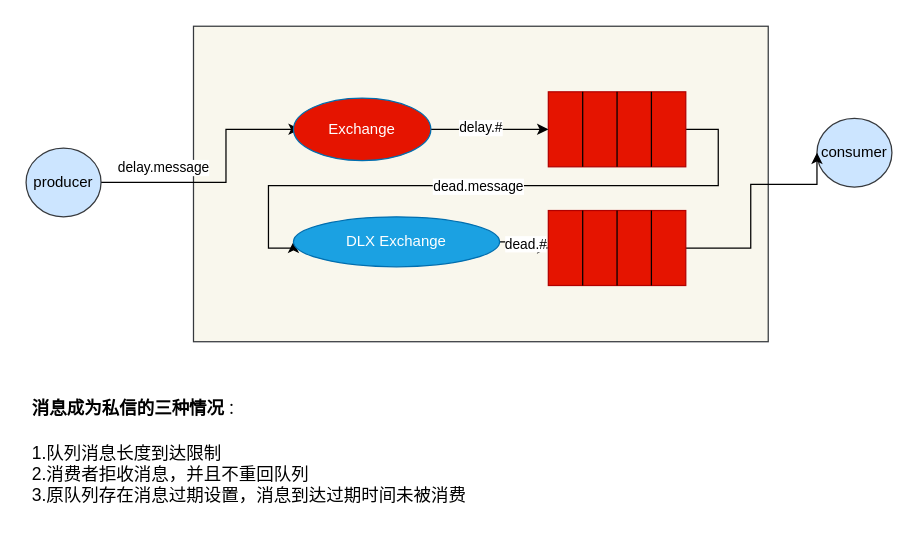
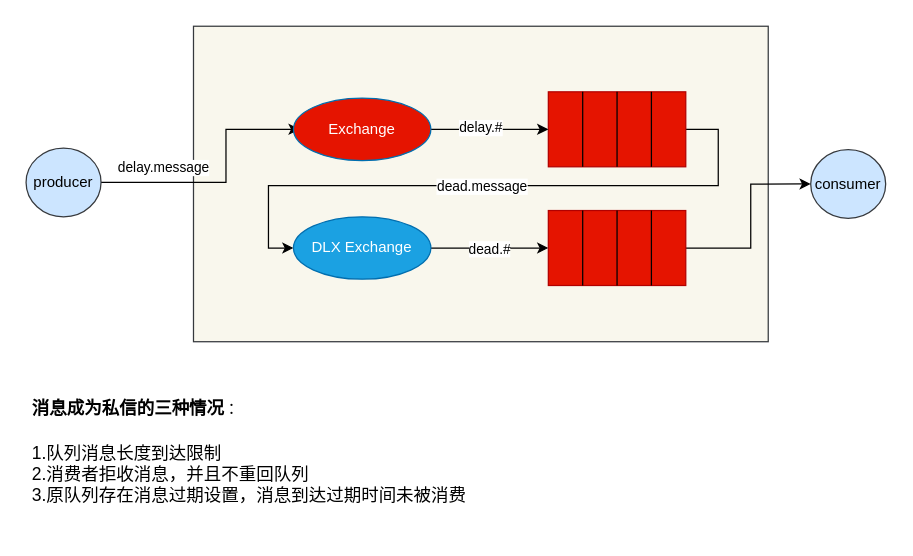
node "consumer": moved (854, 153) -> (848, 184)
node "DLX Exchange": size 206x50 -> 138x63
